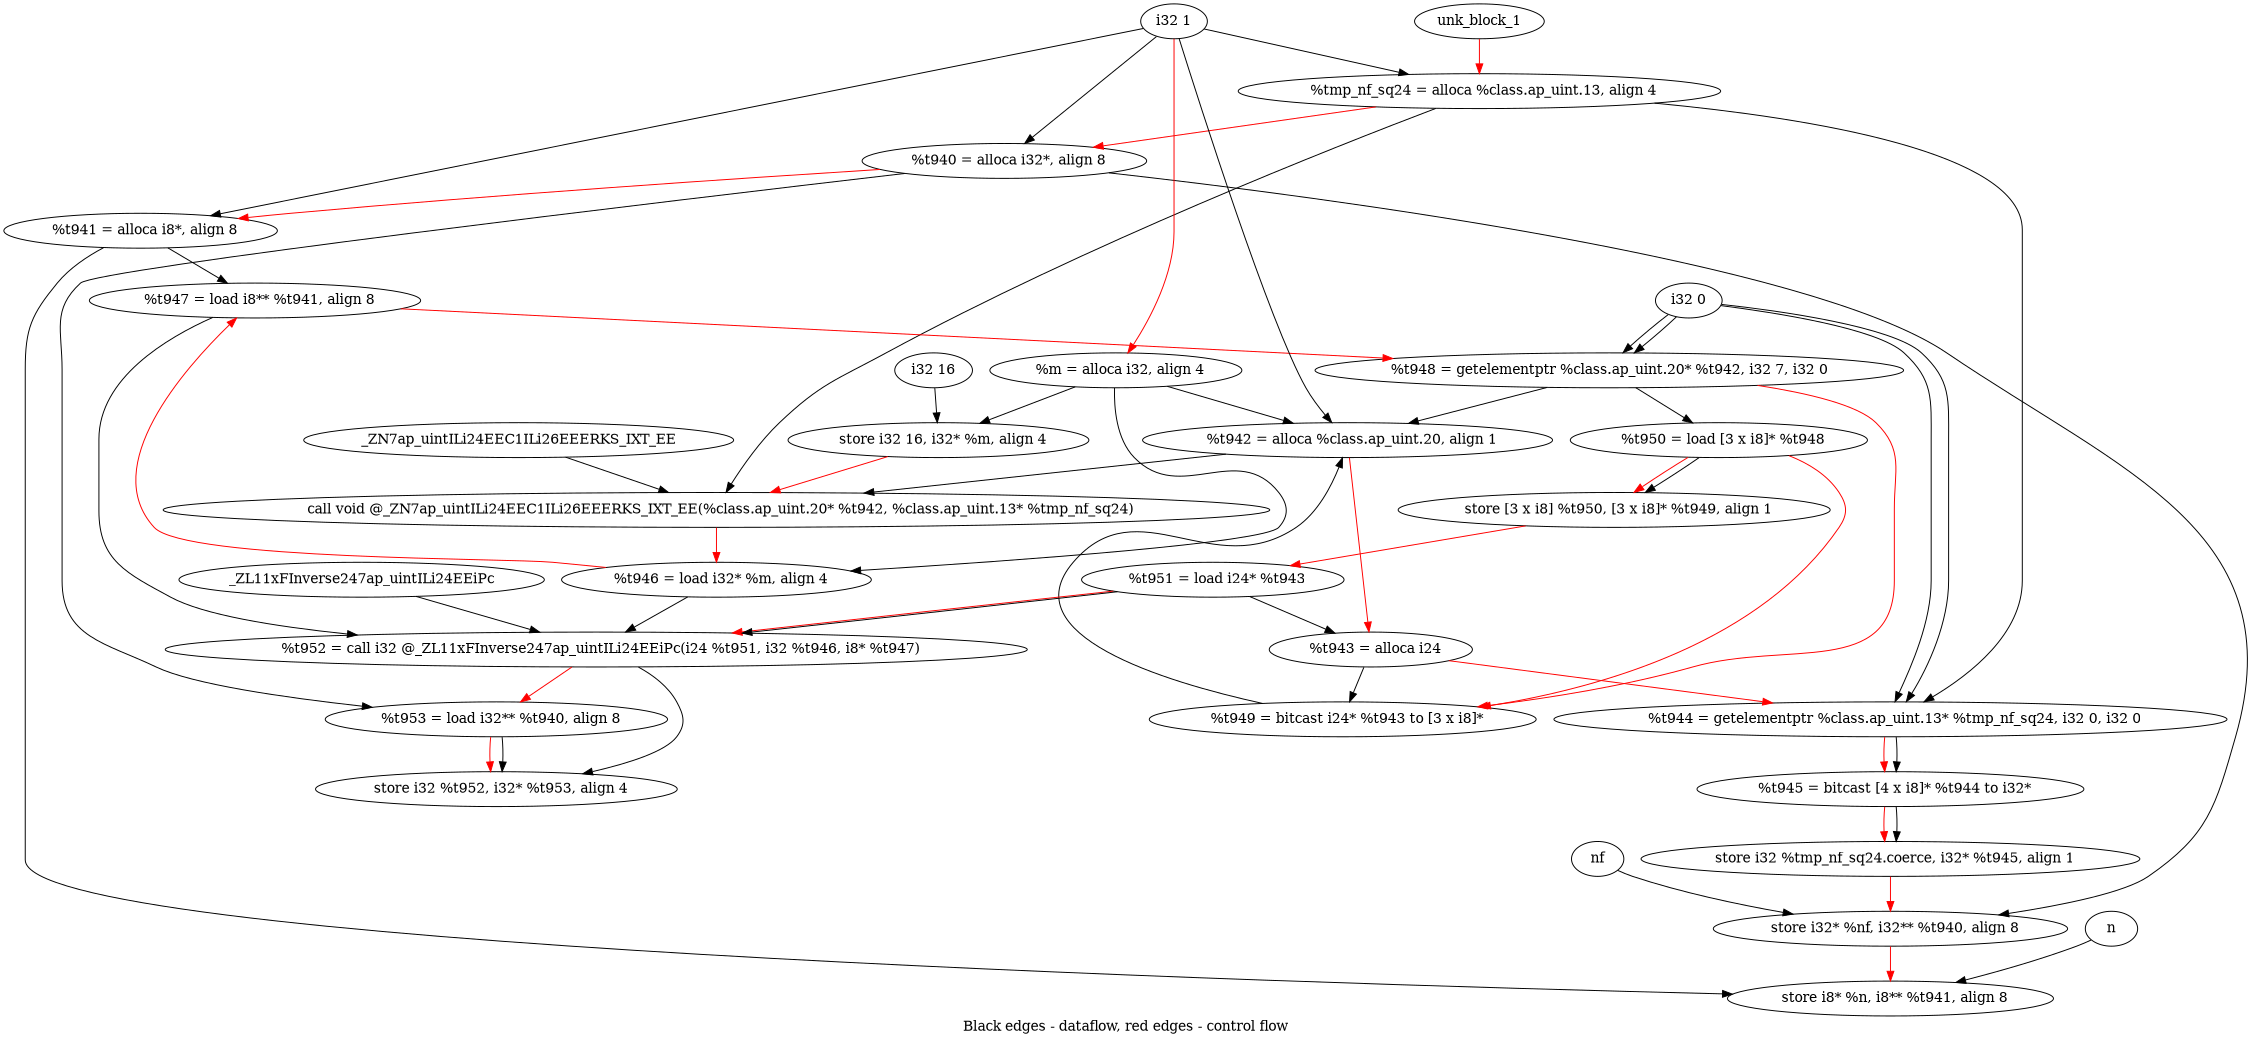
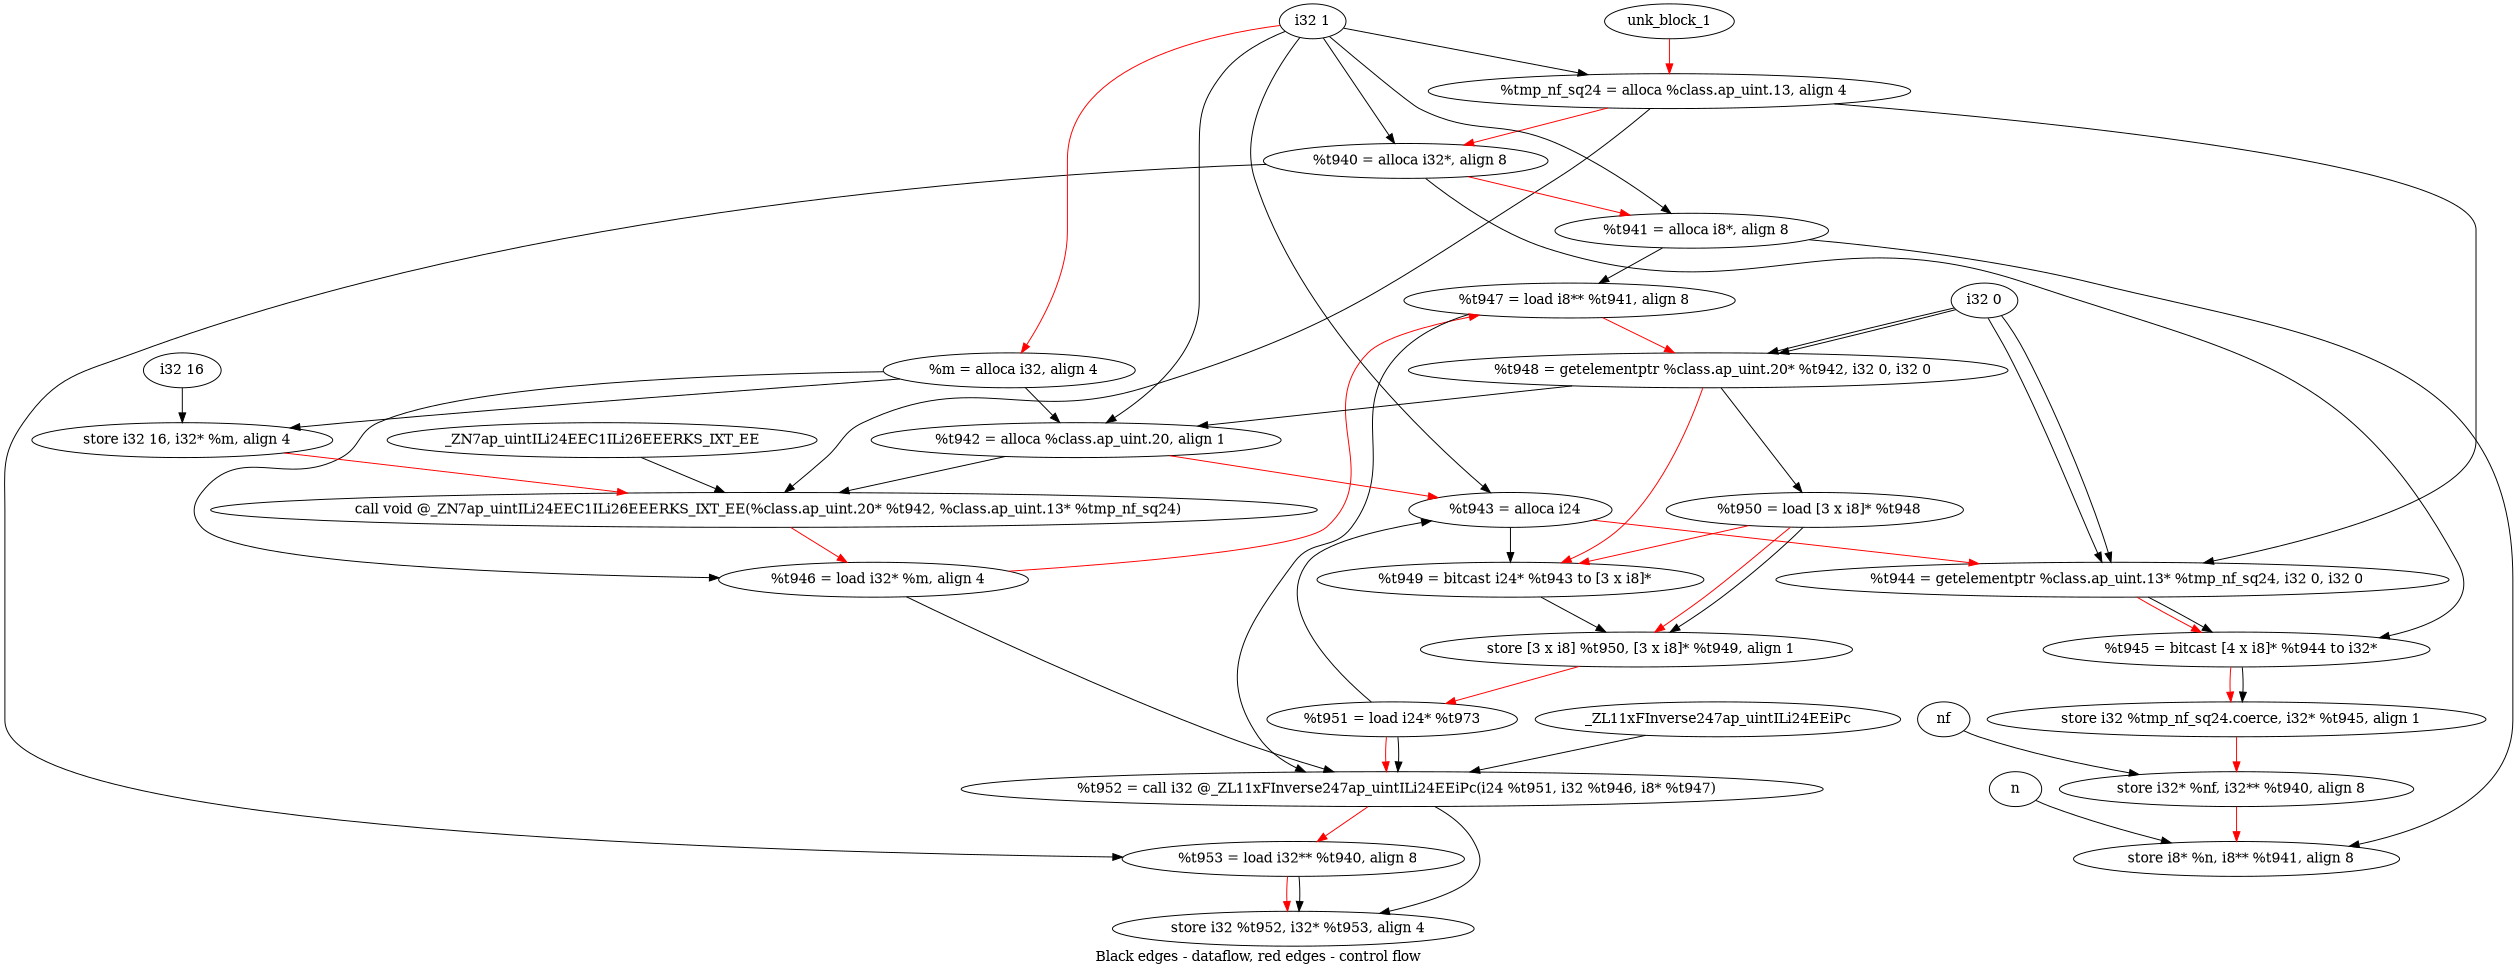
edge "i32 1" -> "%t943 = alloca i24": added
edge "%t940 = alloca i32*, align 8" -> "store i32* %nf, i32** %t940, align 8": now "%t940 = alloca i32*, align 8" -> "%t945 = bitcast [4 x i8]* %t944 to i32*"
node "%t948 = getelementptr %class.ap_uint.20* %t942, i32 7, i32 0": label "%t948 = getelementptr %class.ap_uint.20* %t942, i32 7, i32 0" -> "%t948 = getelementptr %class.ap_uint.20* %t942, i32 0, i32 0"
edge "%t949 = bitcast i24* %t943 to [3 x i8]*" -> "%t942 = alloca %class.ap_uint.20, align 1": now "%t949 = bitcast i24* %t943 to [3 x i8]*" -> "store [3 x i8] %t950, [3 x i8]* %t949, align 1"
node "%t951 = load i24* %t943": label "%t951 = load i24* %t943" -> "%t951 = load i24* %t973"
